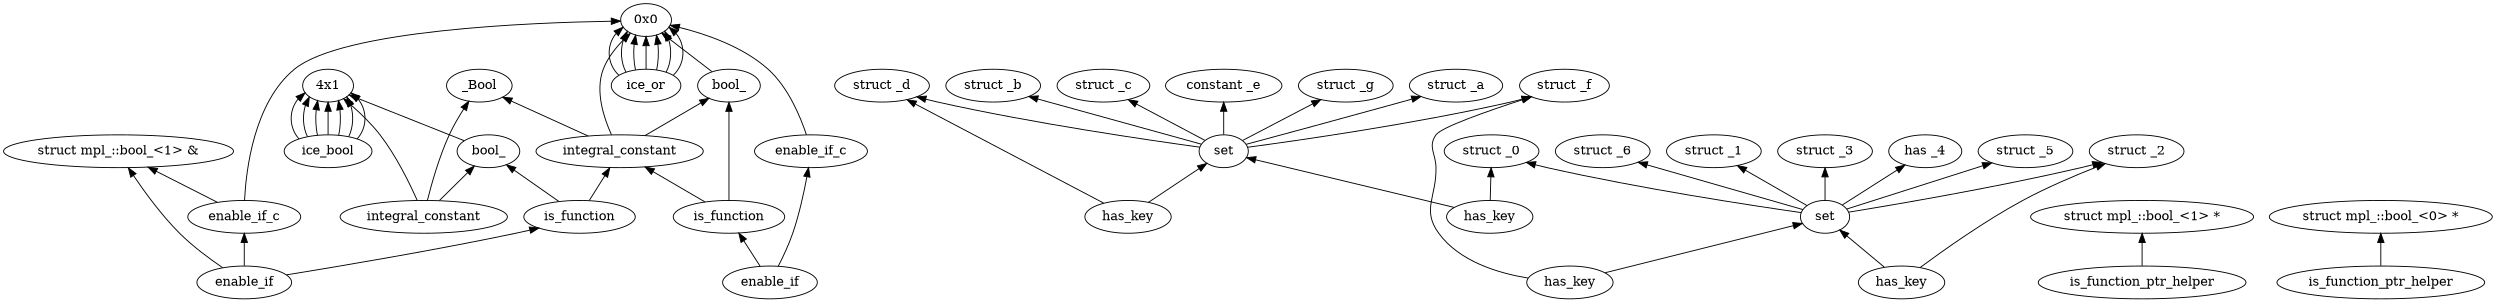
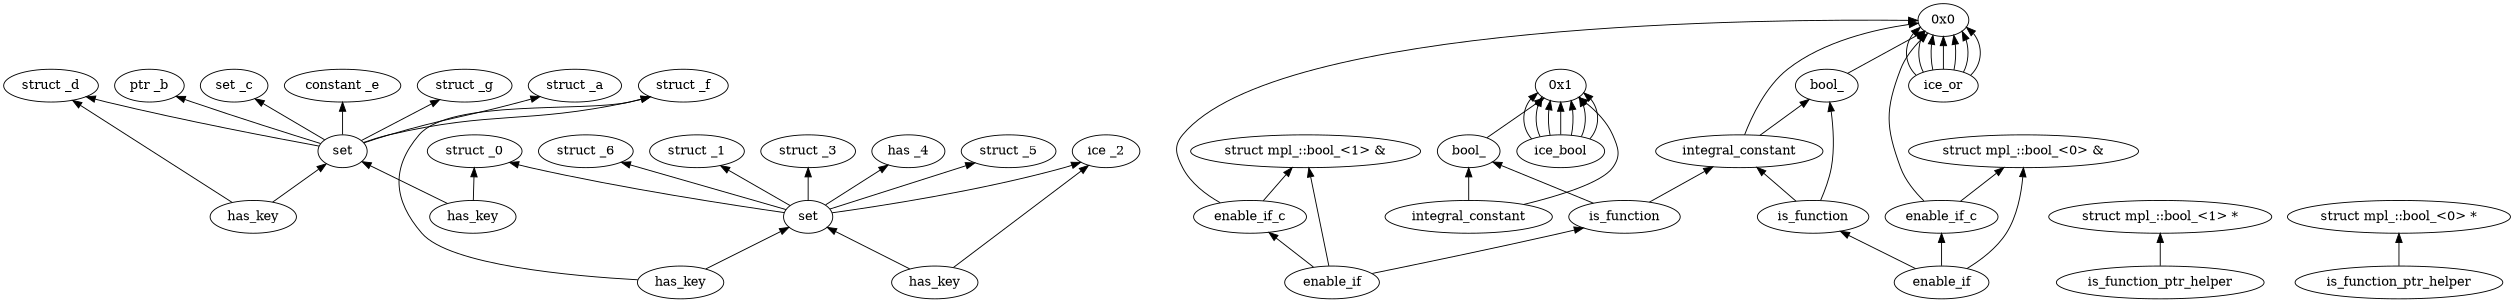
node "4x1": label "4x1" -> "0x1"
node "_Bool": removed
node "struct _b": label "struct _b" -> "ptr _b"
node "struct _c": label "struct _c" -> "set _c"
node "struct mpl_::bool_<0> &": added
node "struct _2": label "struct _2" -> "ice _2"
